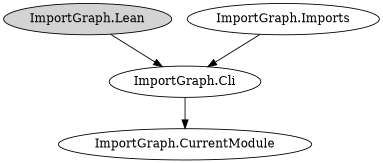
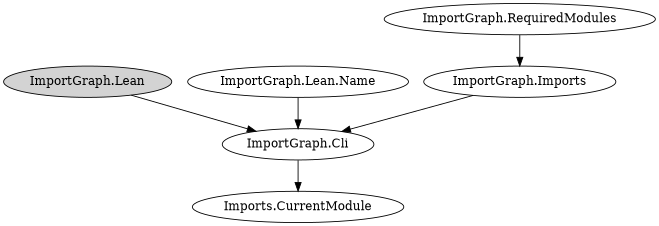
node "ImportGraph.RequiredModules": added
node "ImportGraph.Lean.Name": added
node "ImportGraph.CurrentModule": label "ImportGraph.CurrentModule" -> "Imports.CurrentModule"
